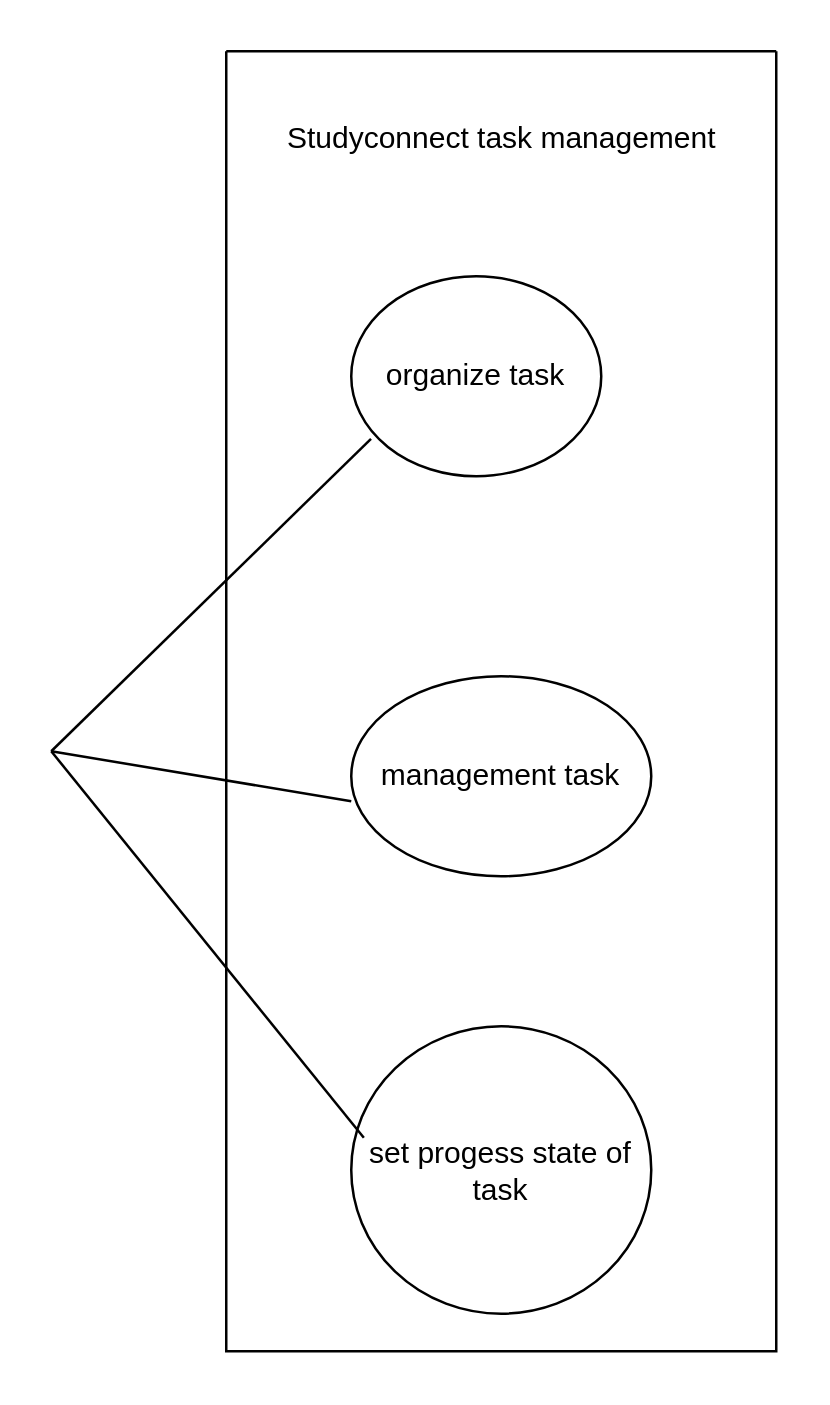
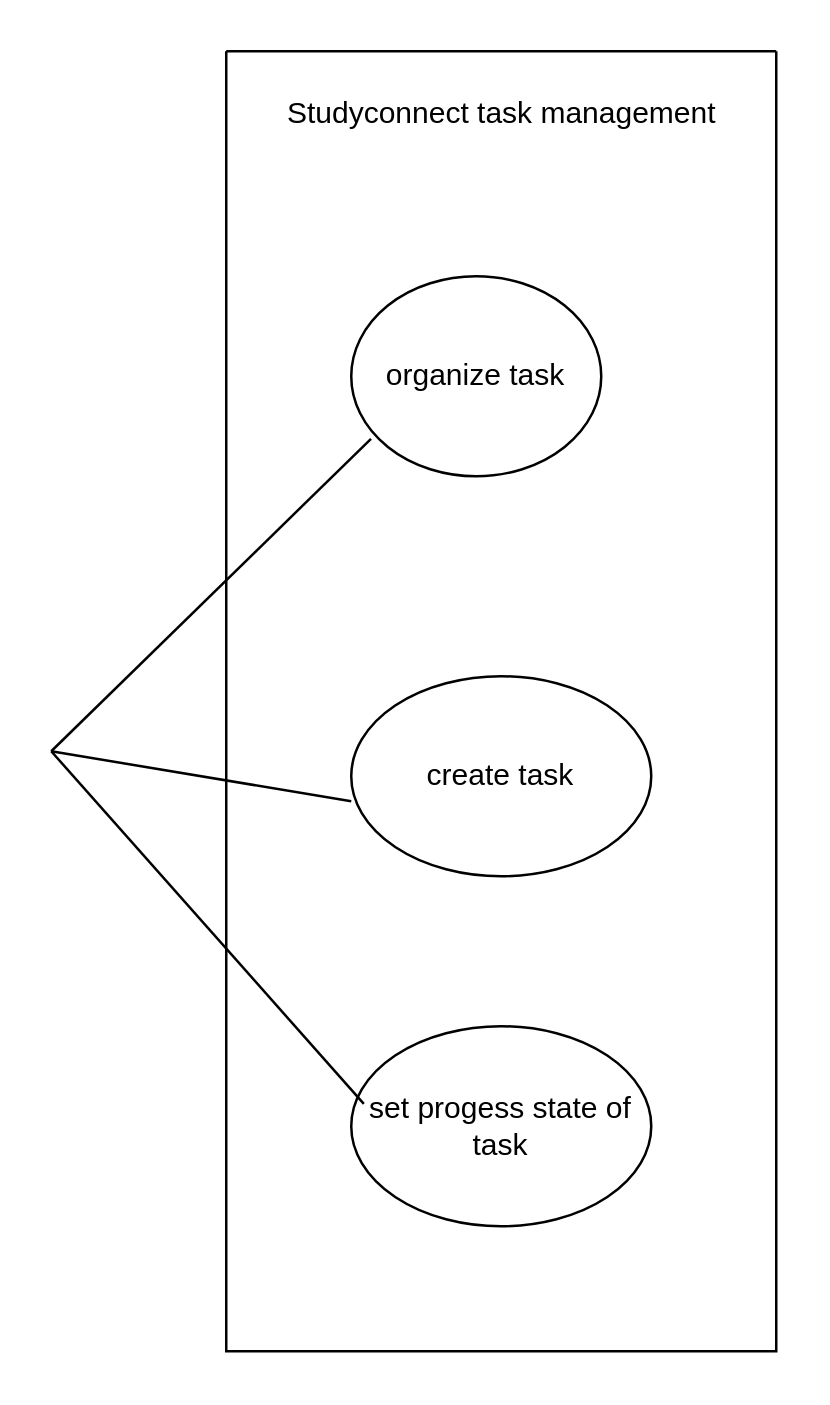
node "Studyconnect task management": moved (501, 139) -> (501, 114)
node "management task": label "management task" -> "create task"
node "set progess state of task": size 300x288 -> 300x200
